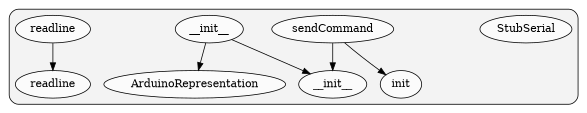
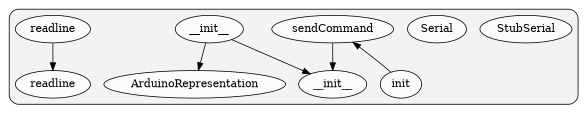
node "Serial": added
edge "sendCommand" -> "init": reversed
